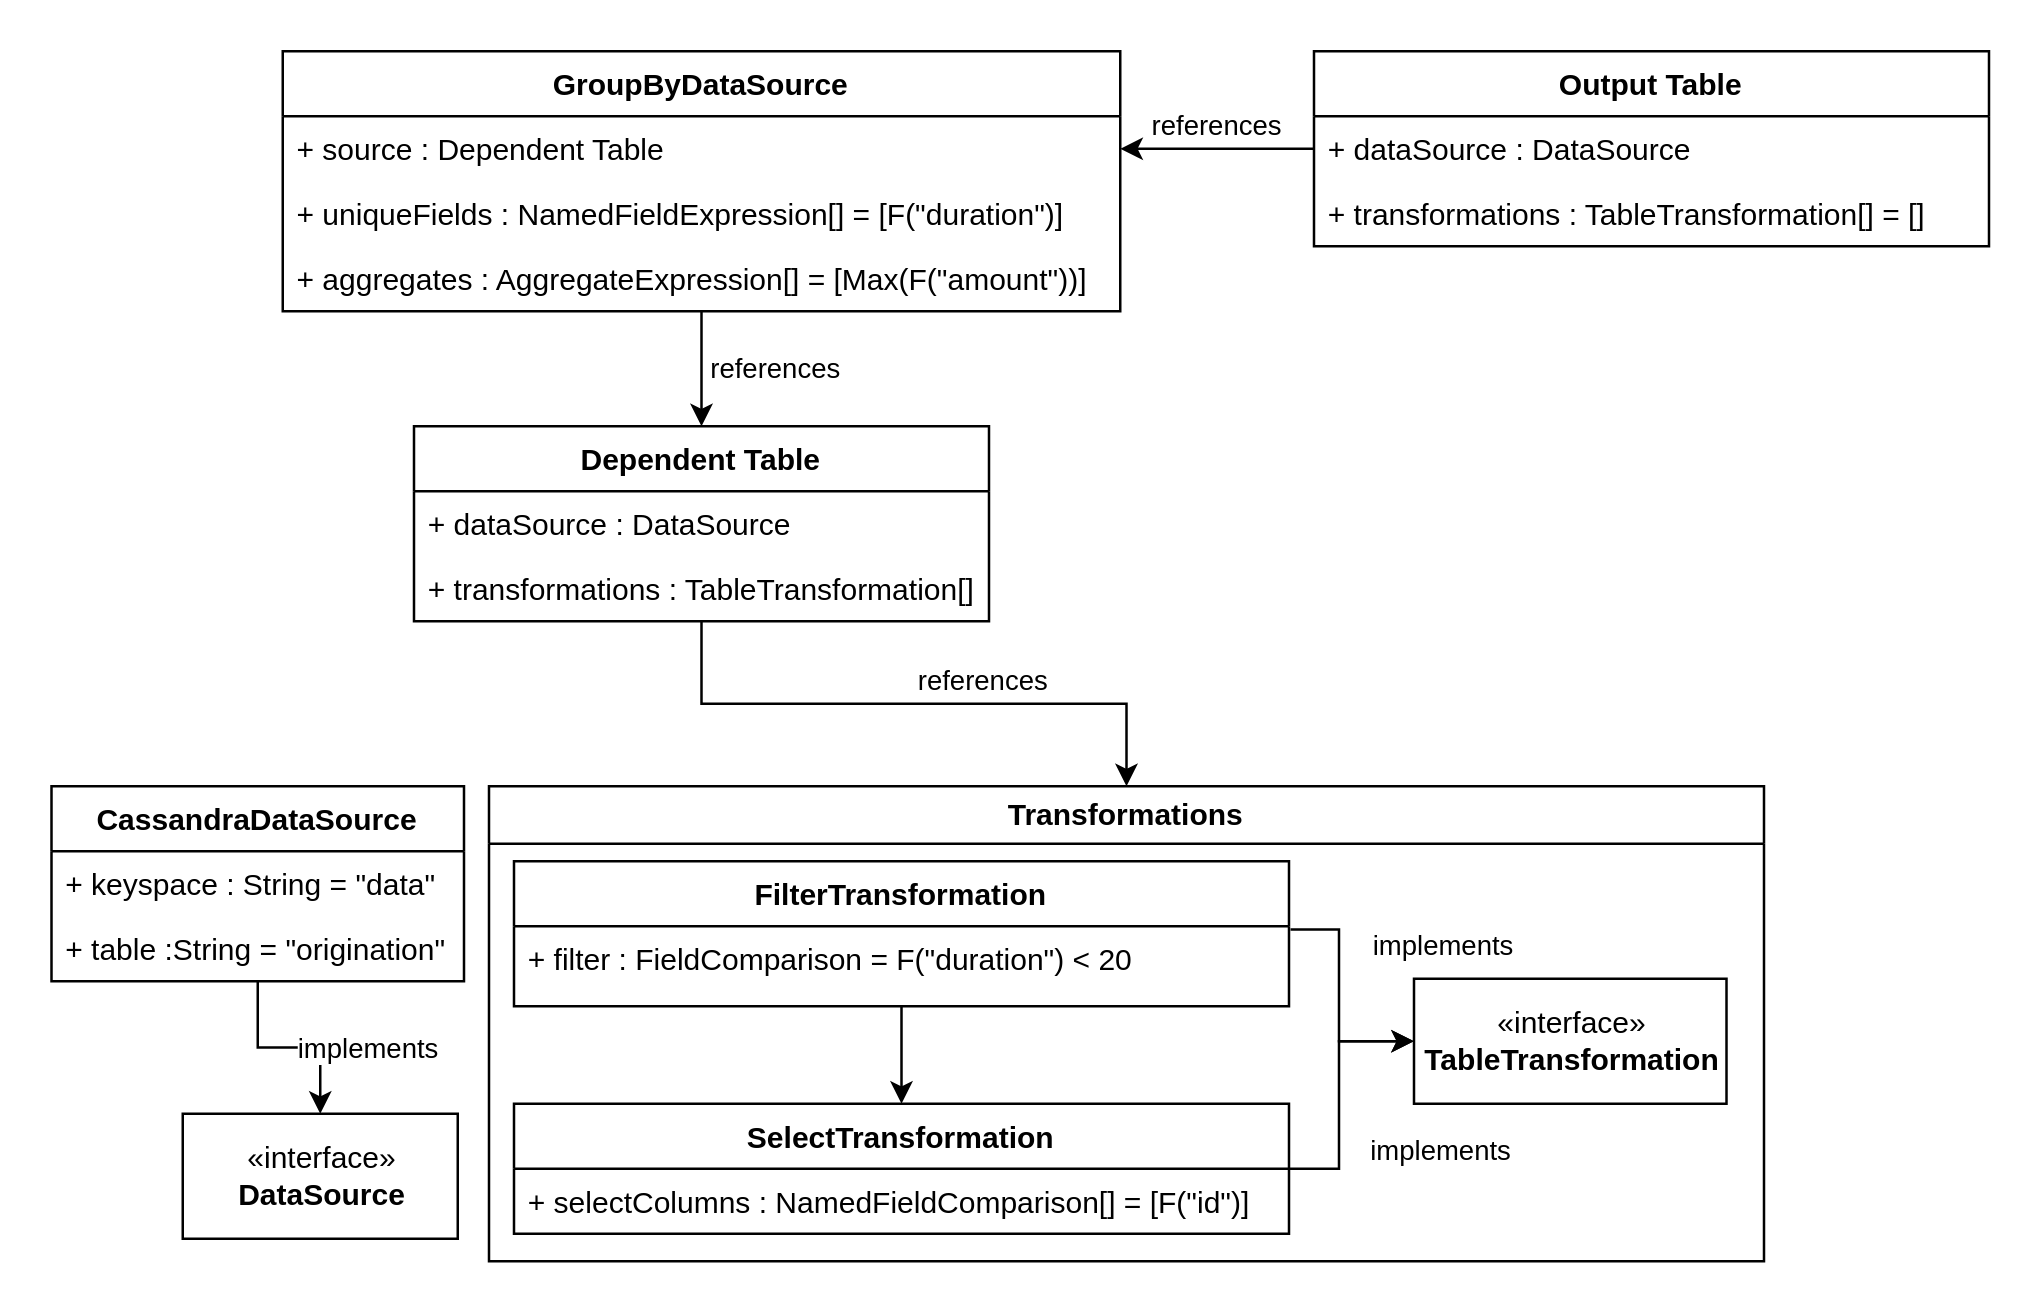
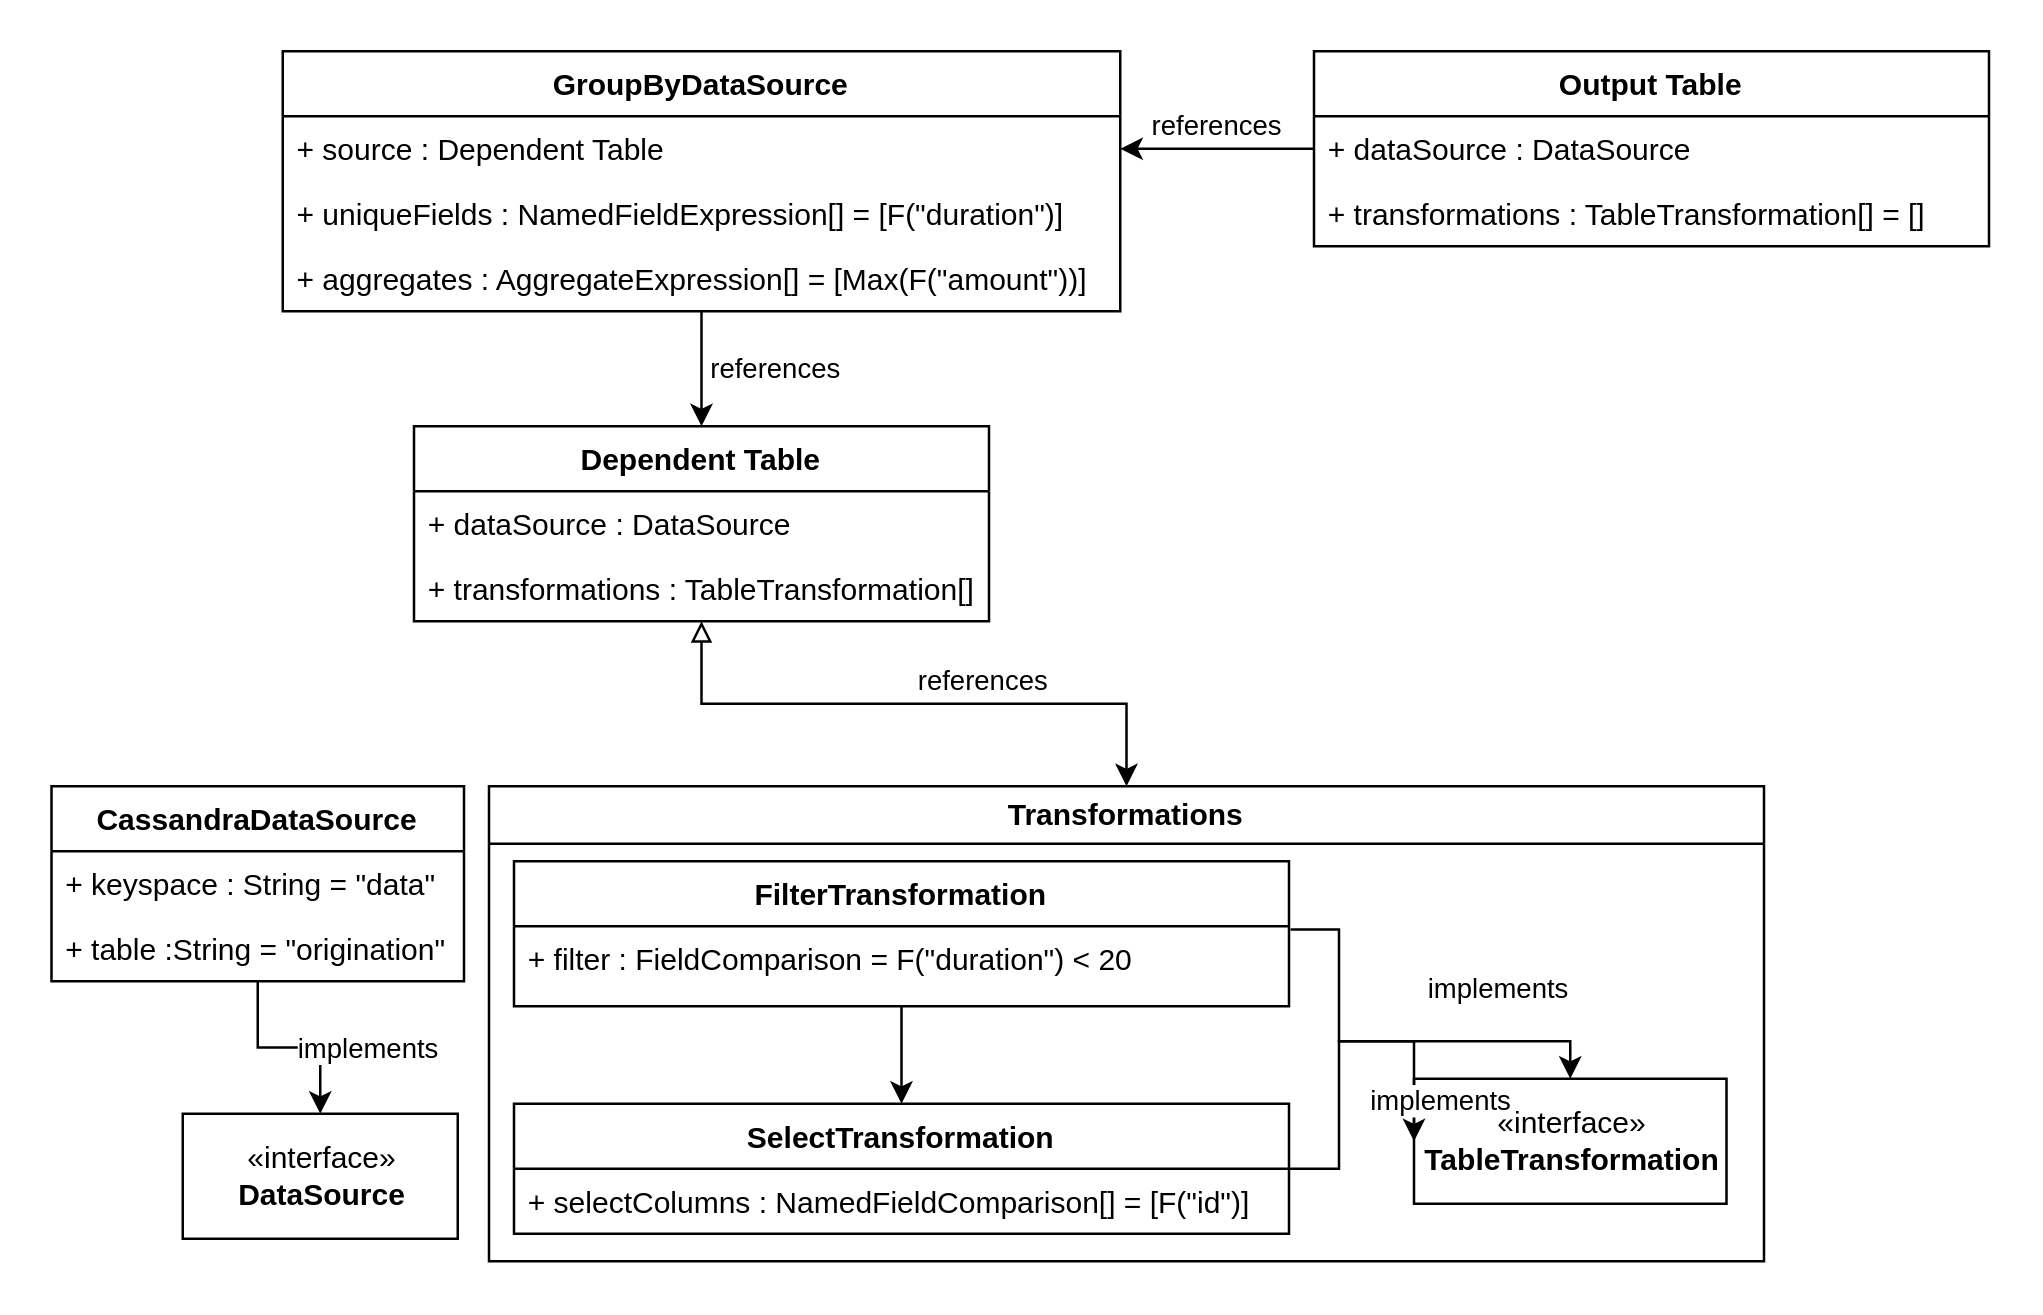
edge "Dependent Table" -> "Transformations": arrowhead none -> block
node "«interface» TableTransformation": moved (1570, 1041) -> (1570, 1141)
